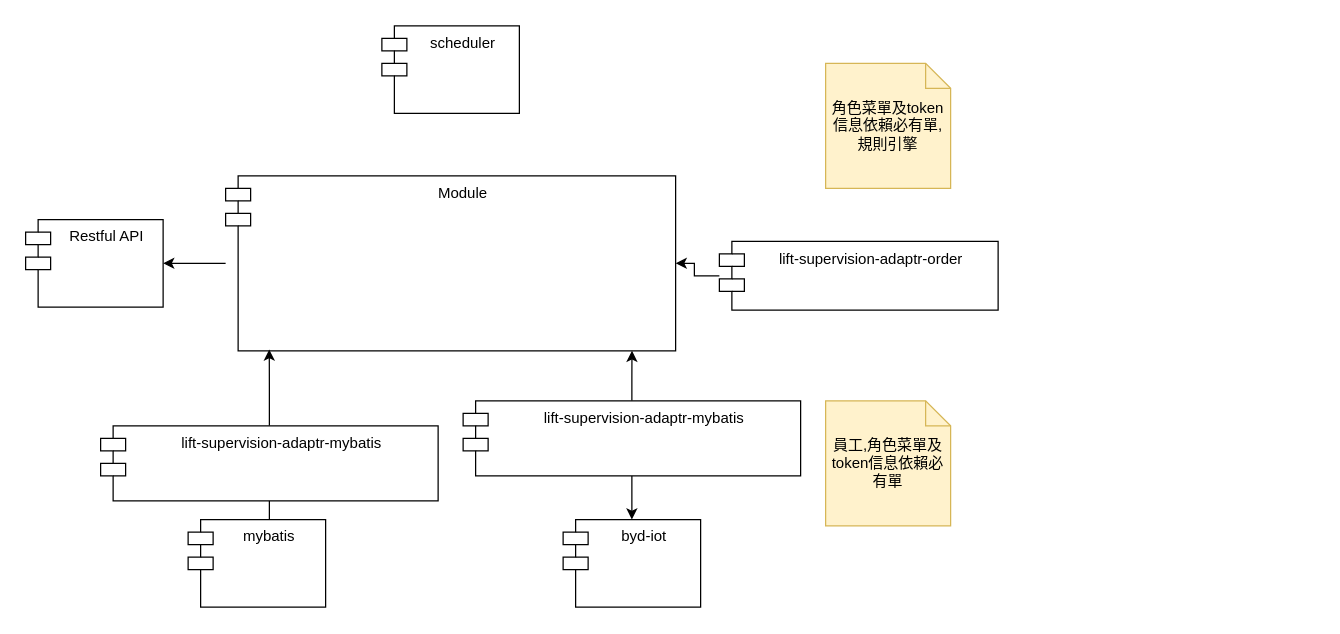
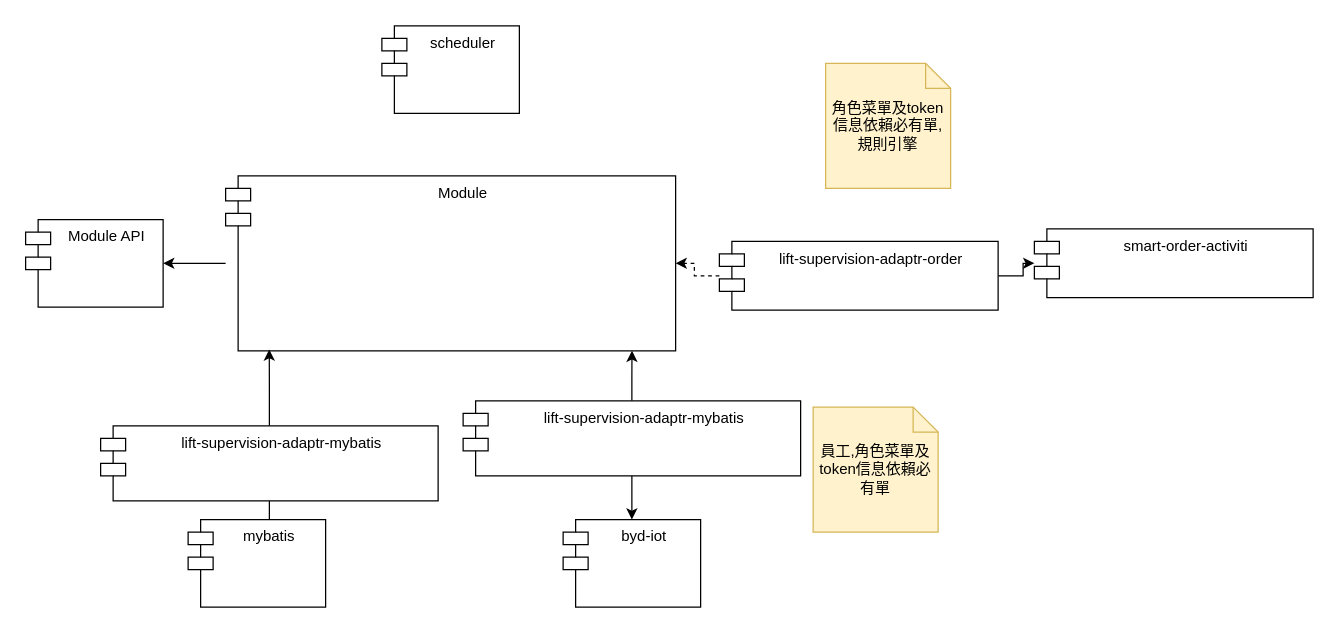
node "Restful API": label "Restful API" -> "Module API"
node "smart-order-activiti": added
edge "lift-supervision-adaptr-order" -> "Module": style solid -> dashed
edge "lift-supervision-adaptr-order" -> "smart-order-activiti": added
node "員工,角色菜單及token信息依賴必有單": moved (888, 463) -> (876, 469)
